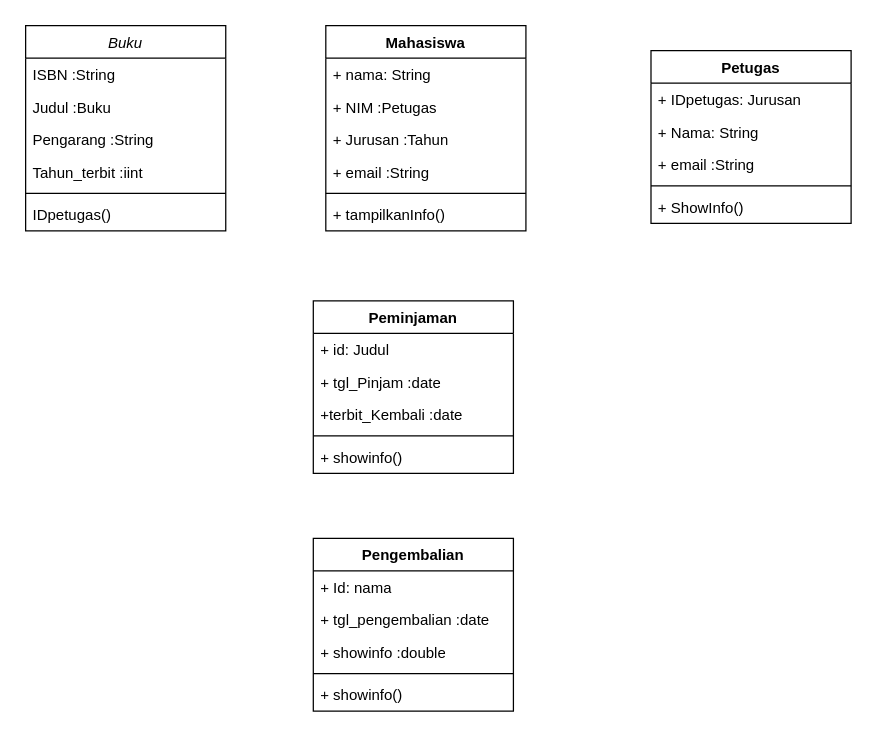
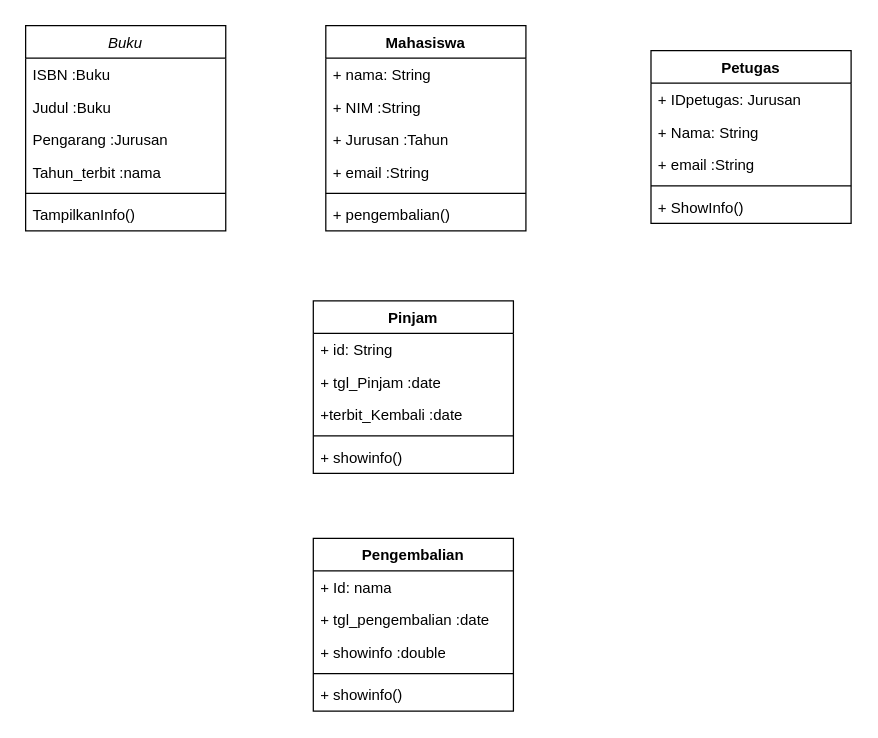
node "ISBN :String": label "ISBN :String" -> "ISBN :Buku"
node "+ NIM :Petugas": label "+ NIM :Petugas" -> "+ NIM :String"
node "Pengarang :String": label "Pengarang :String" -> "Pengarang :Jurusan"
node "Tahun_terbit :iint": label "Tahun_terbit :iint" -> "Tahun_terbit :nama"
node "IDpetugas()": label "IDpetugas()" -> "TampilkanInfo()"
node "+ tampilkanInfo()": label "+ tampilkanInfo()" -> "+ pengembalian()"
node "Peminjaman": label "Peminjaman" -> "Pinjam"
node "+ id: Judul": label "+ id: Judul" -> "+ id: String"
